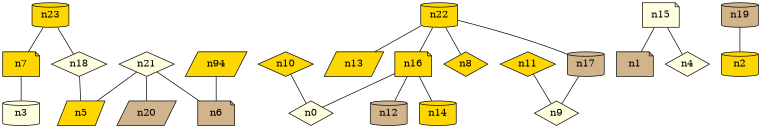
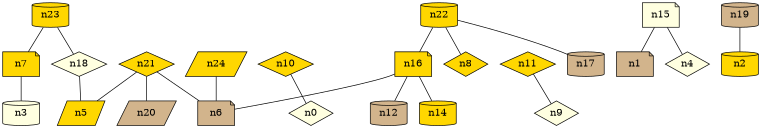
node "n21": fillcolor lightyellow -> gold
node "n94": label "n94" -> "n24"
node "n13": removed
edge "n16" -- "n0": now "n16" -- "n6"
edge "n17" -- "n9": removed
